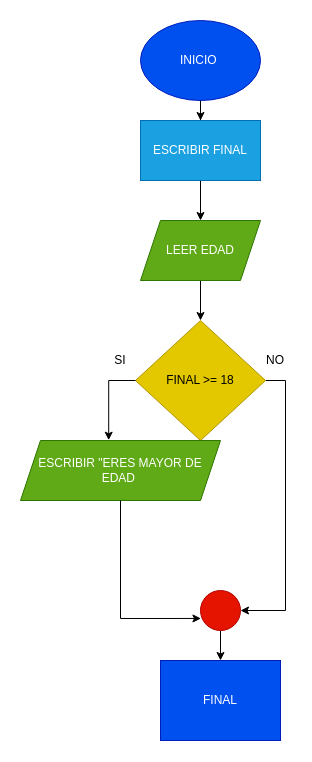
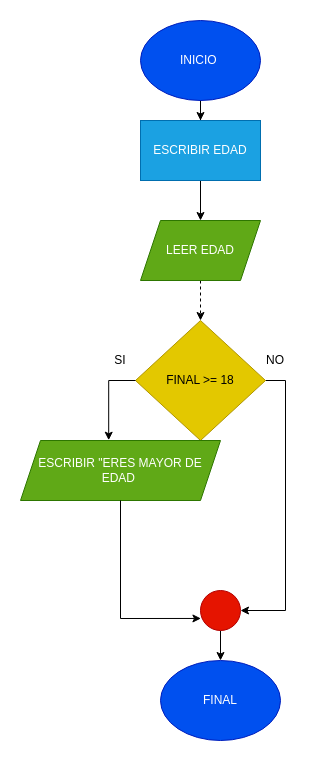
node "ESCRIBIR FINAL": label "ESCRIBIR FINAL" -> "ESCRIBIR EDAD"
edge "LEER EDAD" -> "FINAL >= 18": style solid -> dashed
node "FINAL": shape rectangle -> ellipse
